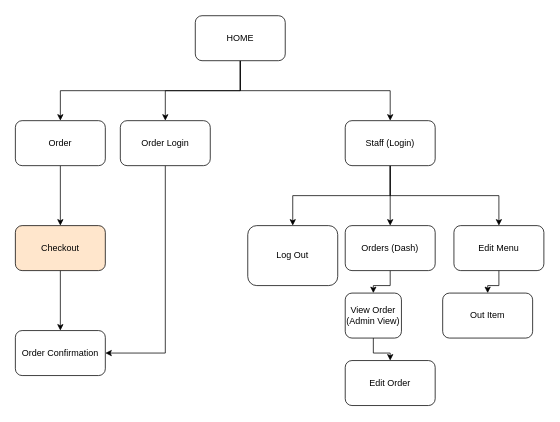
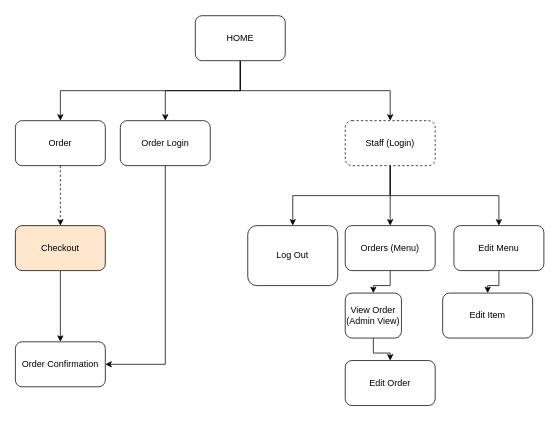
node "Staff (Login)": style solid -> dashed
edge "Order" -> "Checkout": style solid -> dashed
node "Orders (Dash)": label "Orders (Dash)" -> "Orders (Menu)"
node "Out Item": label "Out Item" -> "Edit Item"
node "Order Confirmation": moved (60, 353) -> (60, 364)
